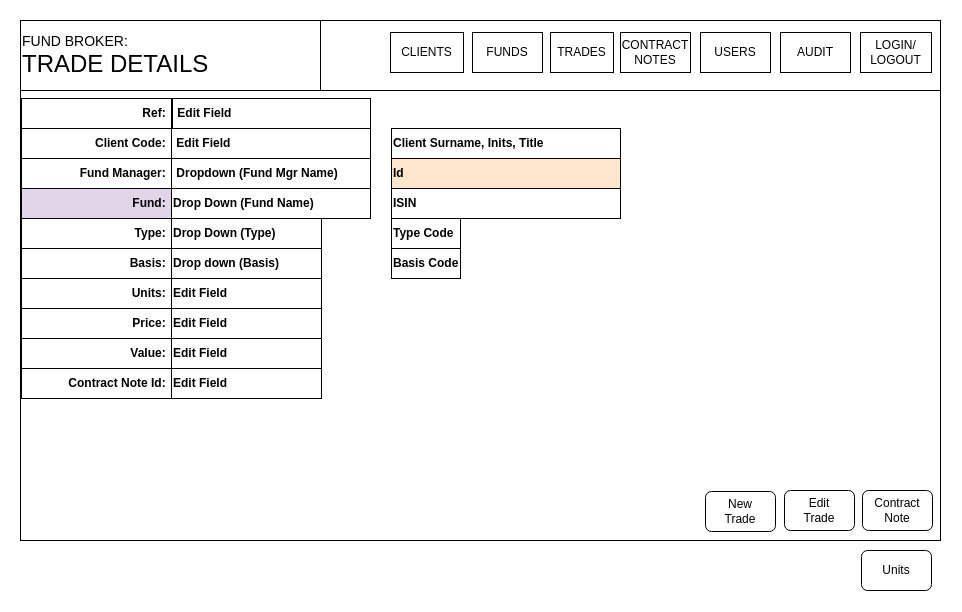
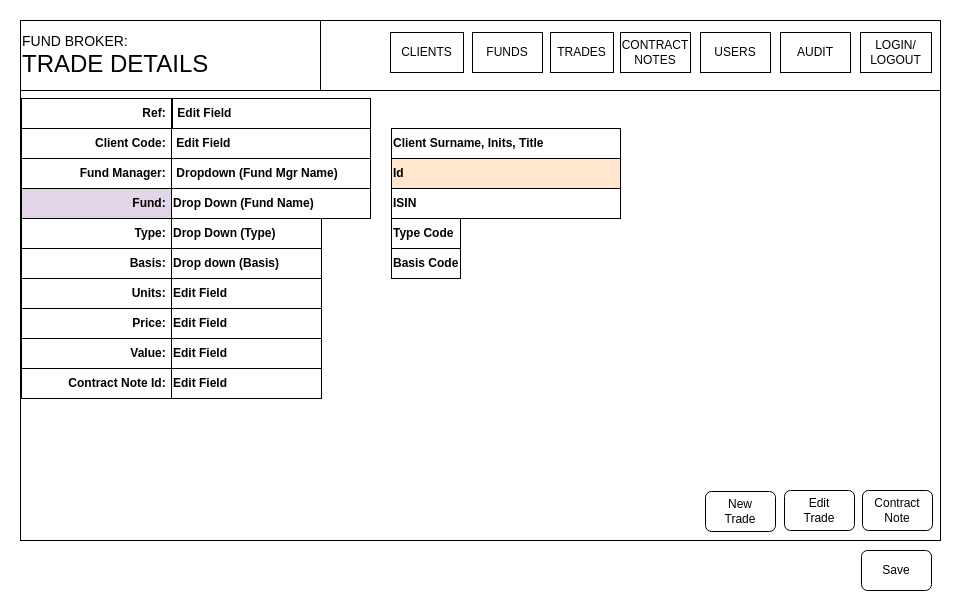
node "Units": label "Units" -> "Save"
